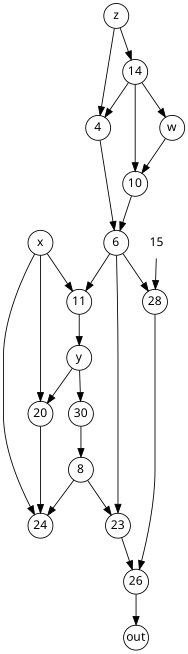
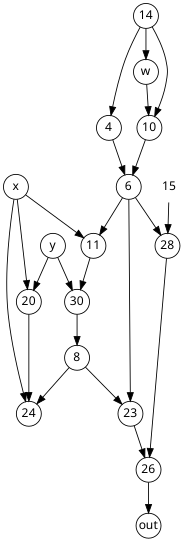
node "z": removed
edge "11" -> "y": now "11" -> "30"
